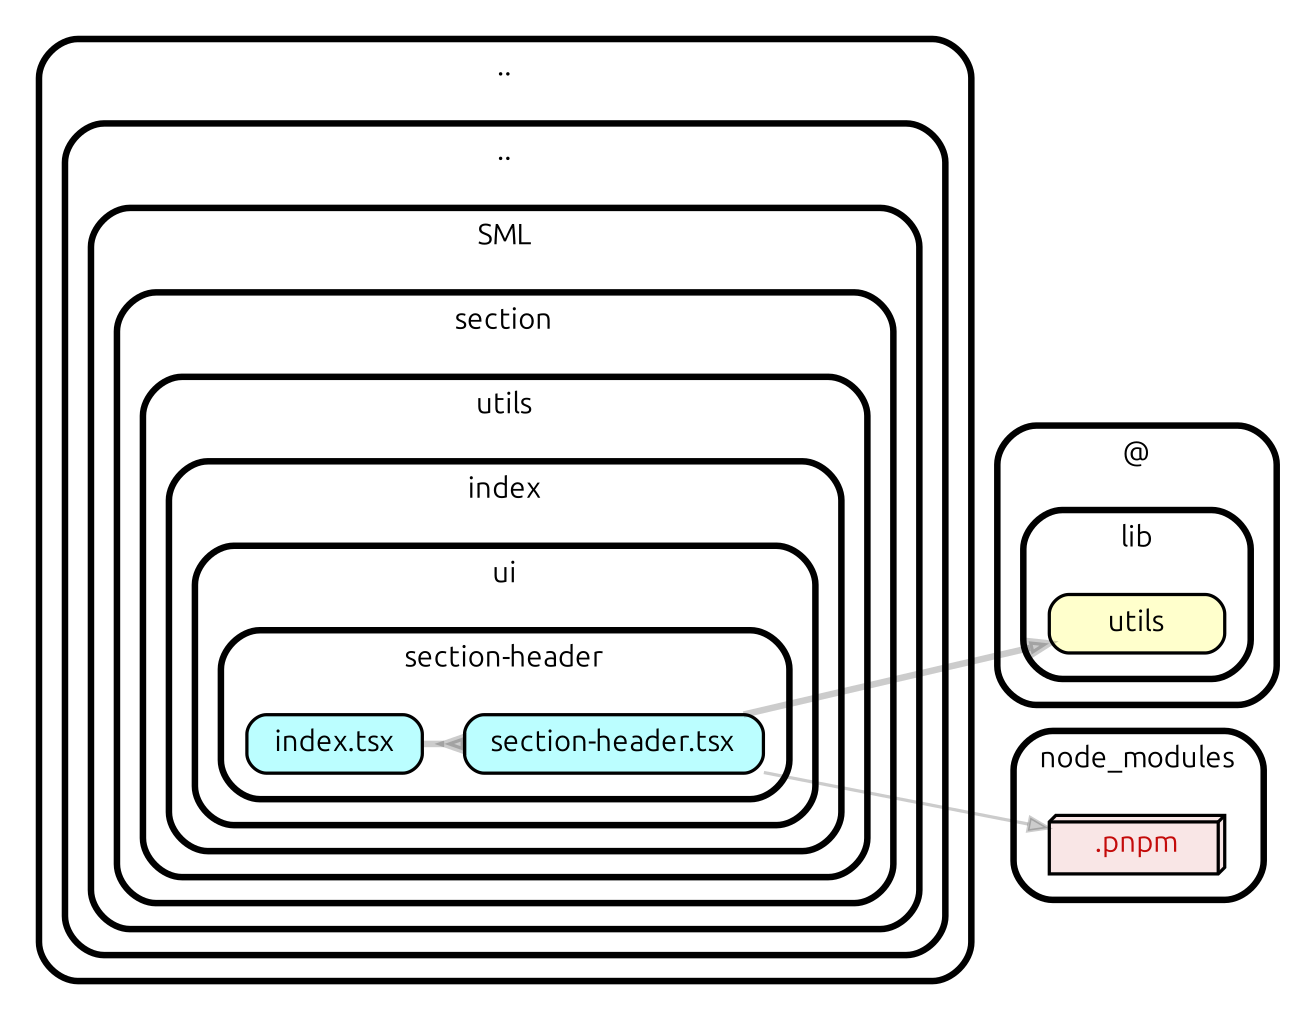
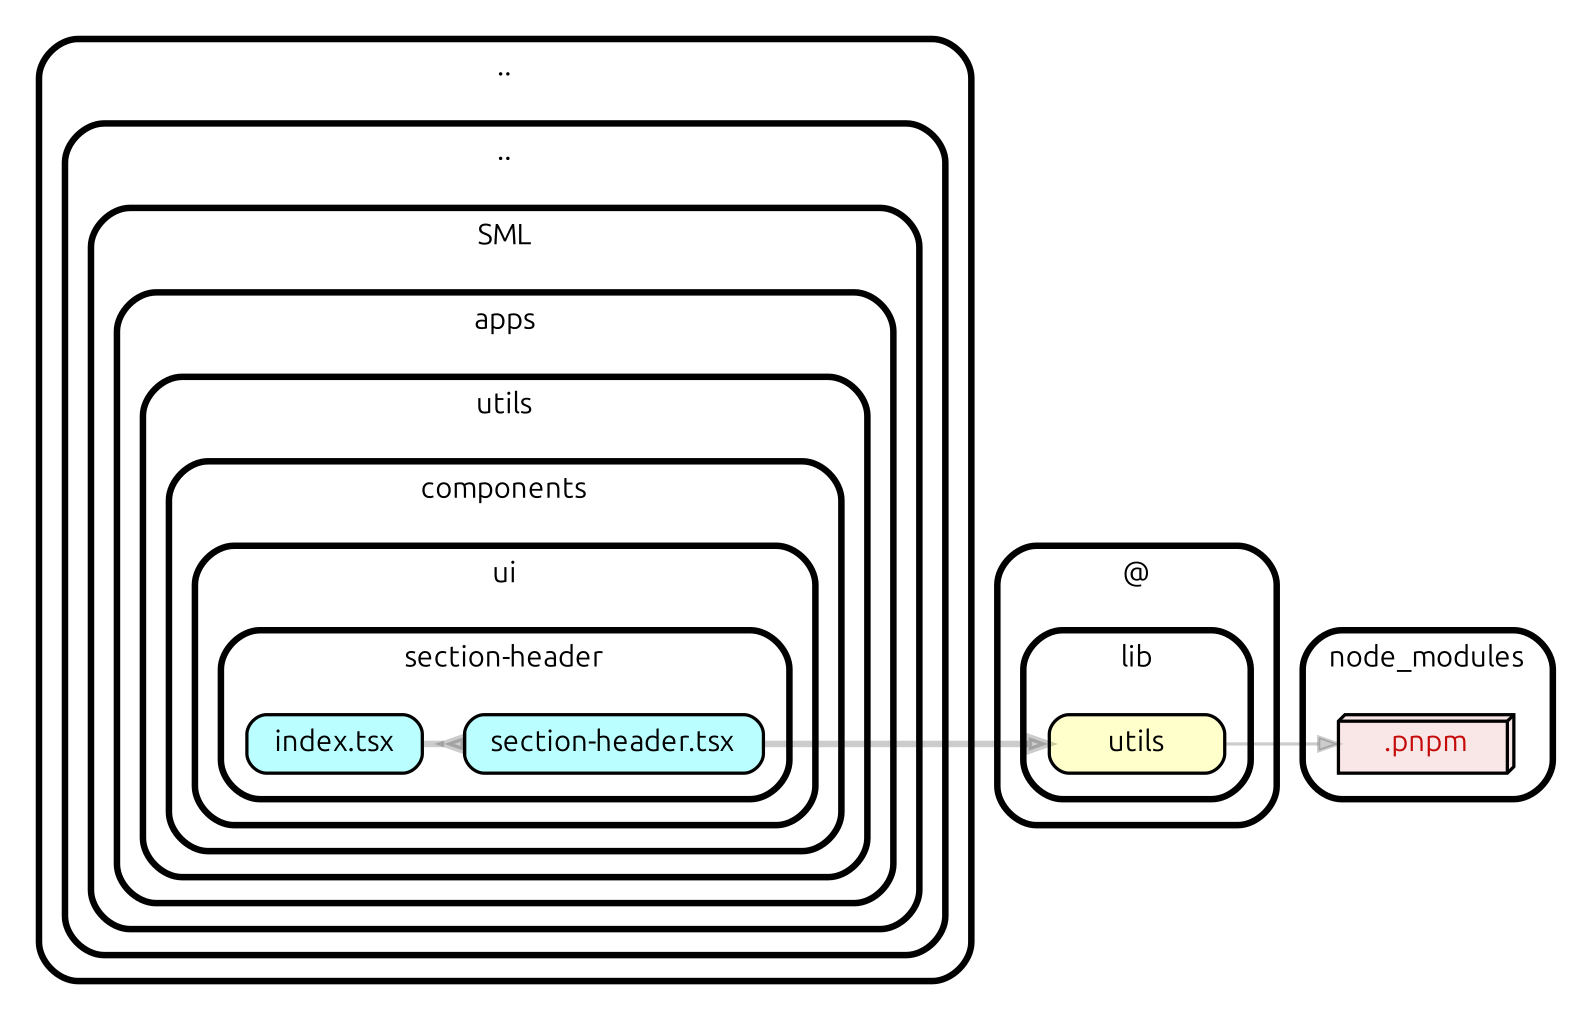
cluster "section": label "section" -> "apps"
cluster "index": label "index" -> "components"
edge "section-header.tsx" -> ".pnpm": now "utils" -> ".pnpm"
